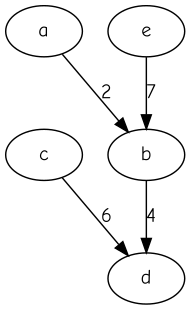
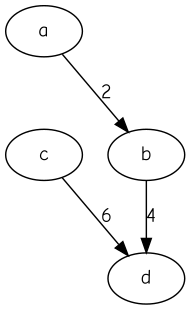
node "e": removed
